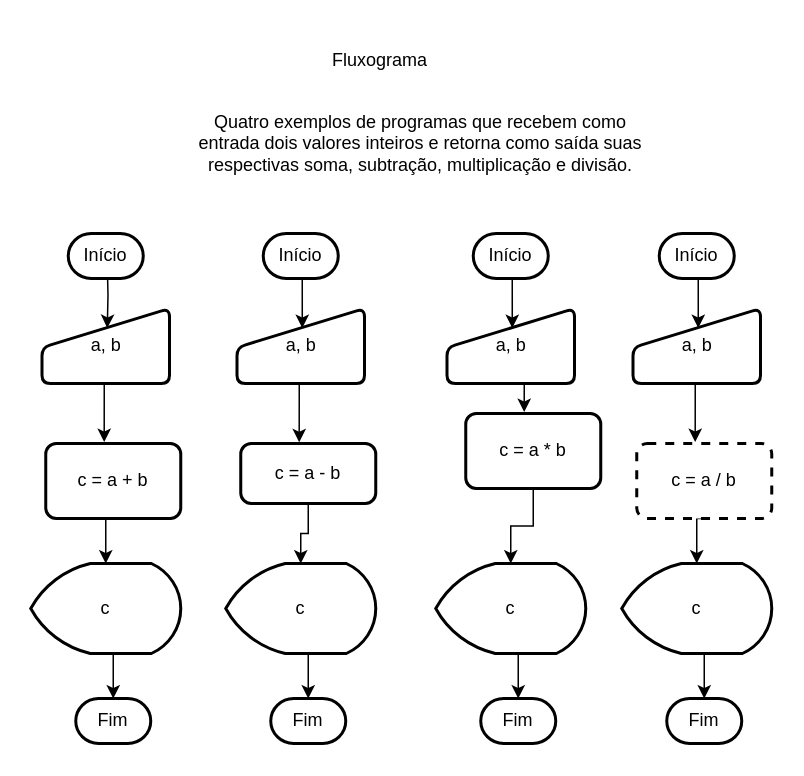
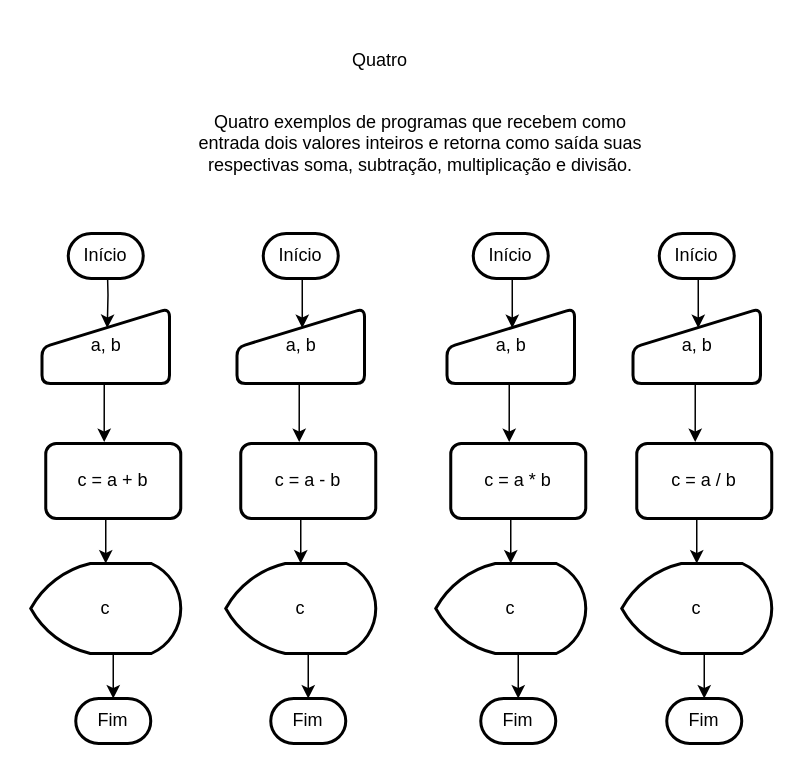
node "Fluxograma": label "Fluxograma" -> "Quatro"
node "c = a * b": moved (533, 451) -> (518, 481)
node "c = a - b": size 135x60 -> 135x75
node "c = a / b": style dashed -> solid
